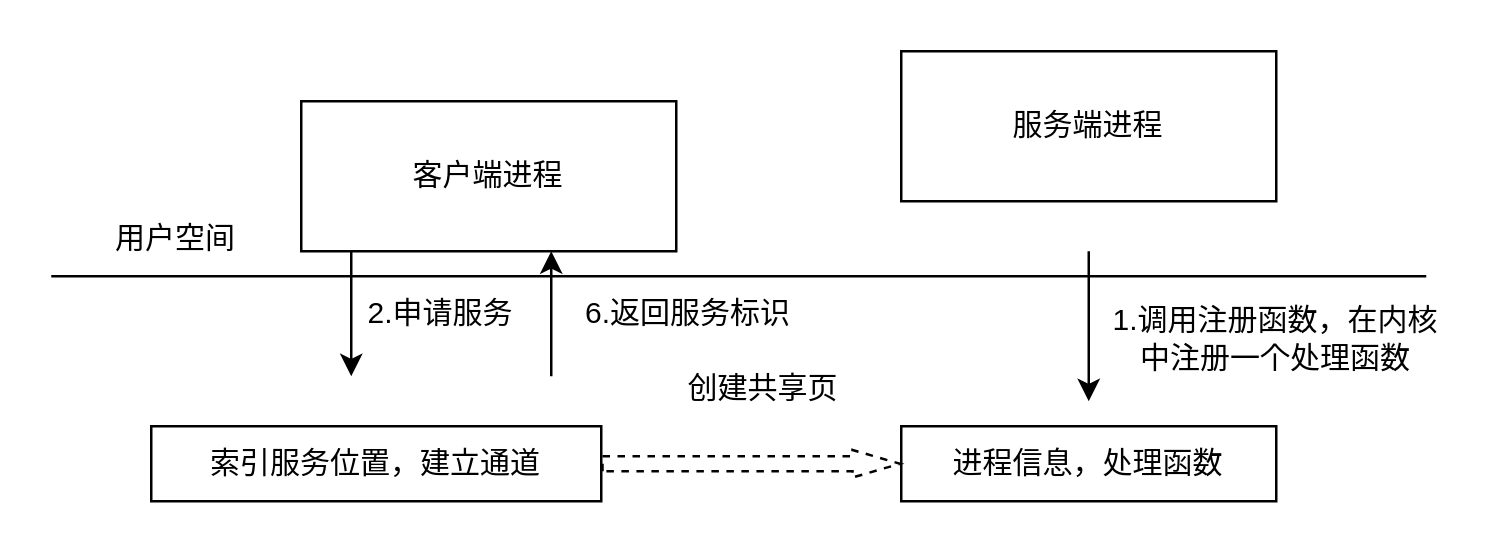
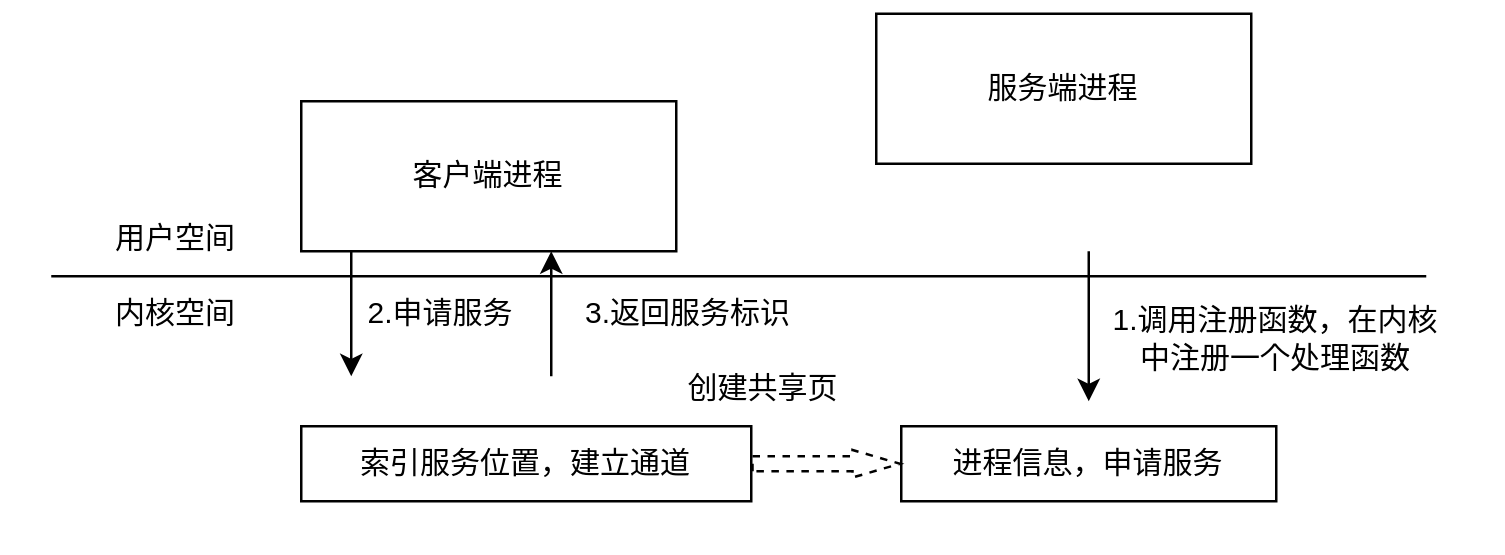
node "服务端进程": moved (1089, 126) -> (1064, 89)
node "内核空间": added
node "6.返回服务标识": label "6.返回服务标识" -> "3.返回服务标识"
node "索引服务位置，建立通道": moved (376, 464) -> (526, 464)
node "进程信息，处理函数": label "进程信息，处理函数" -> "进程信息，申请服务"
